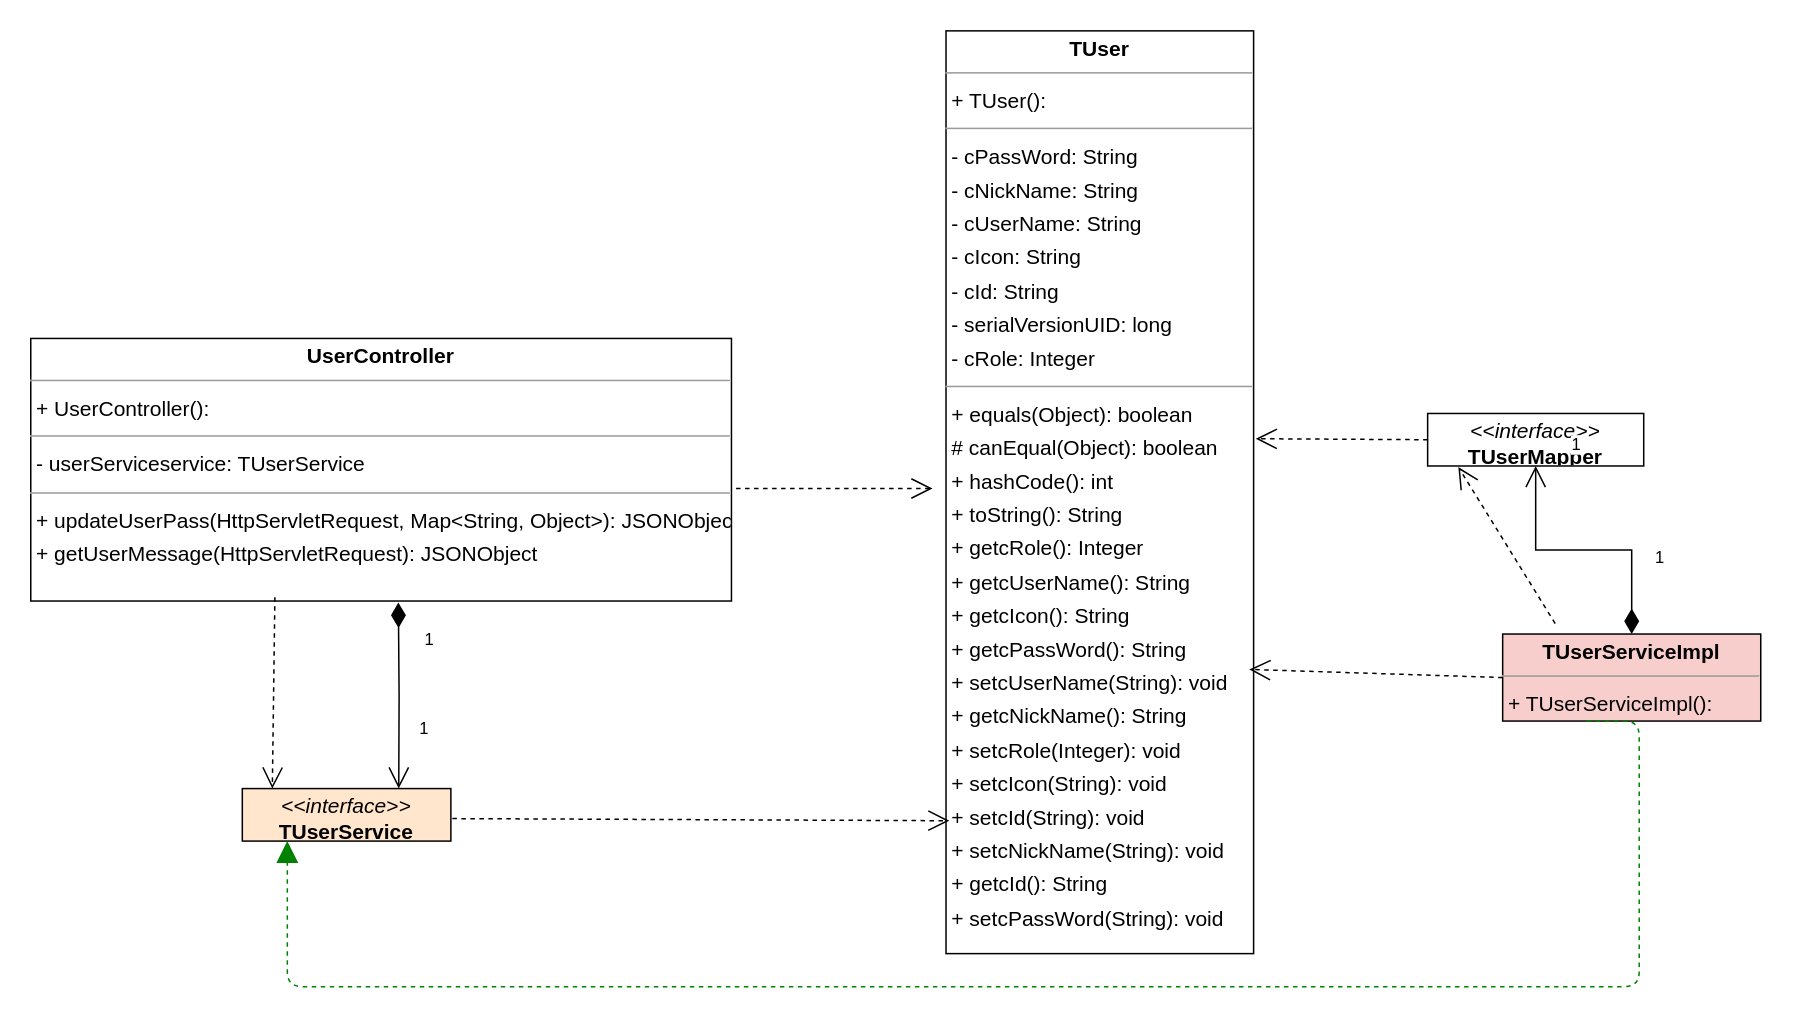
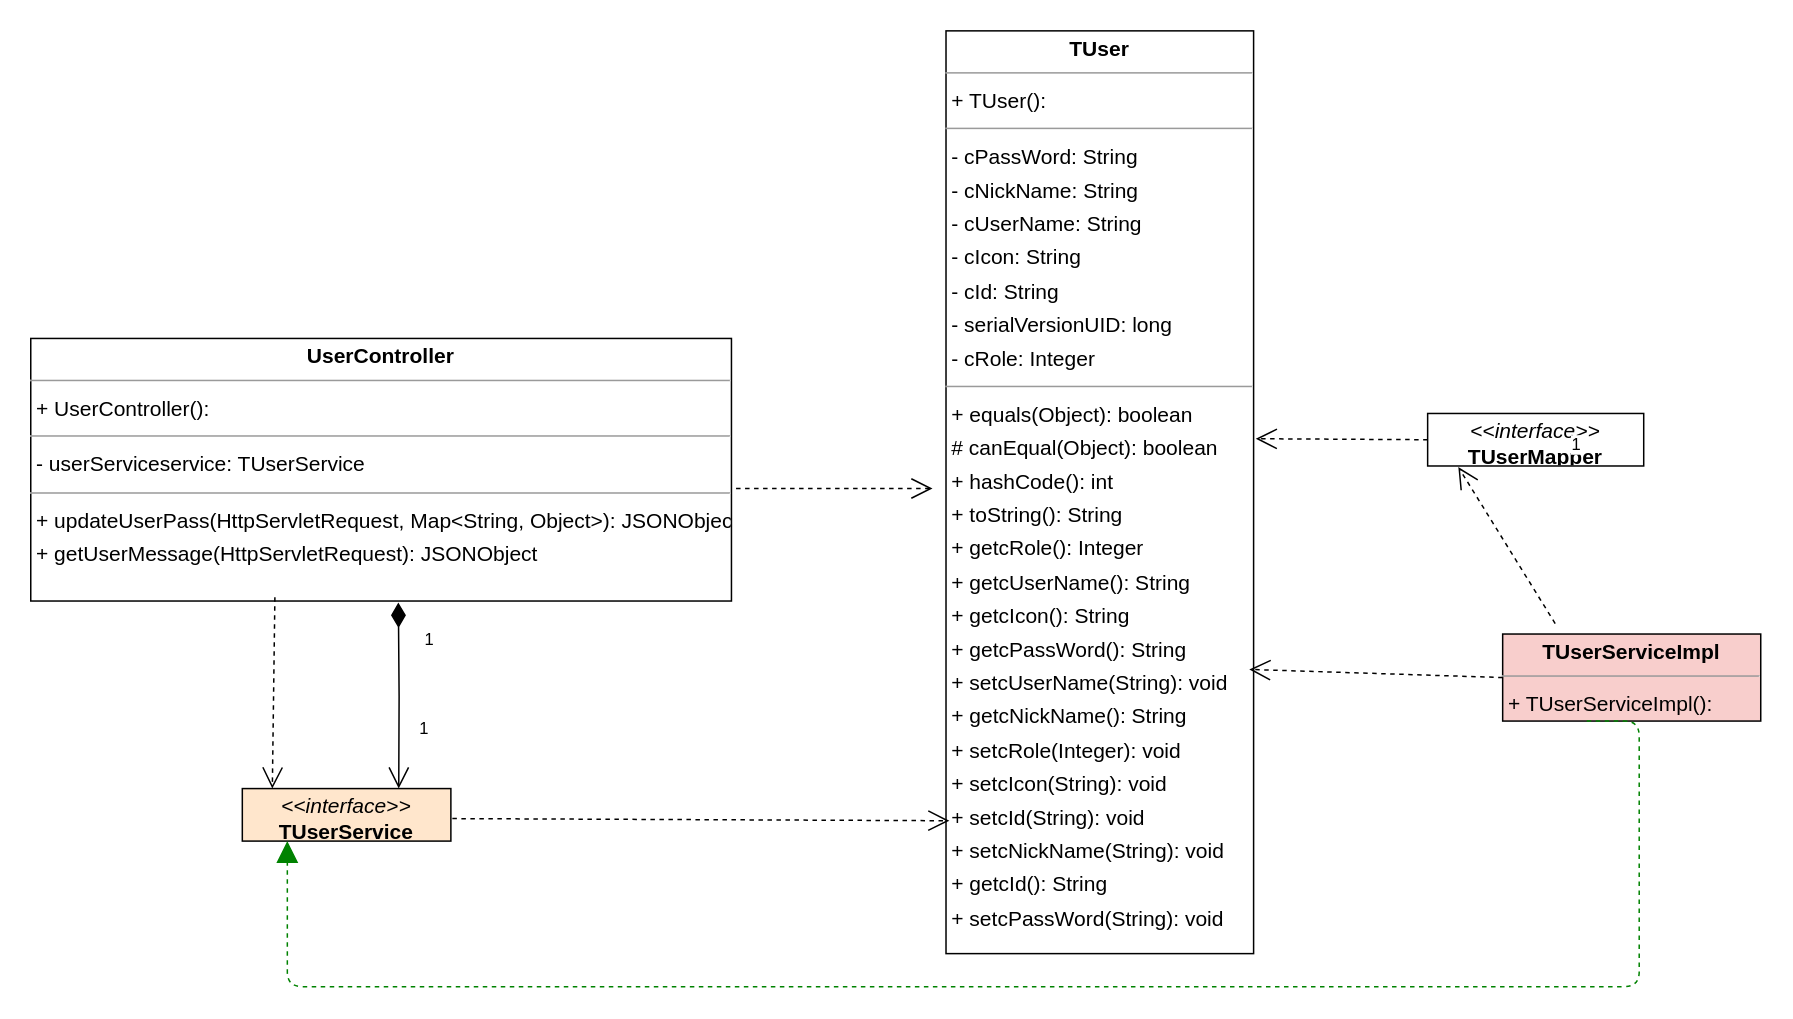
edge "<<interface>> TUserMapper" -- "TUserServiceImpl + TUserServiceImpl():": removed, label "1"
